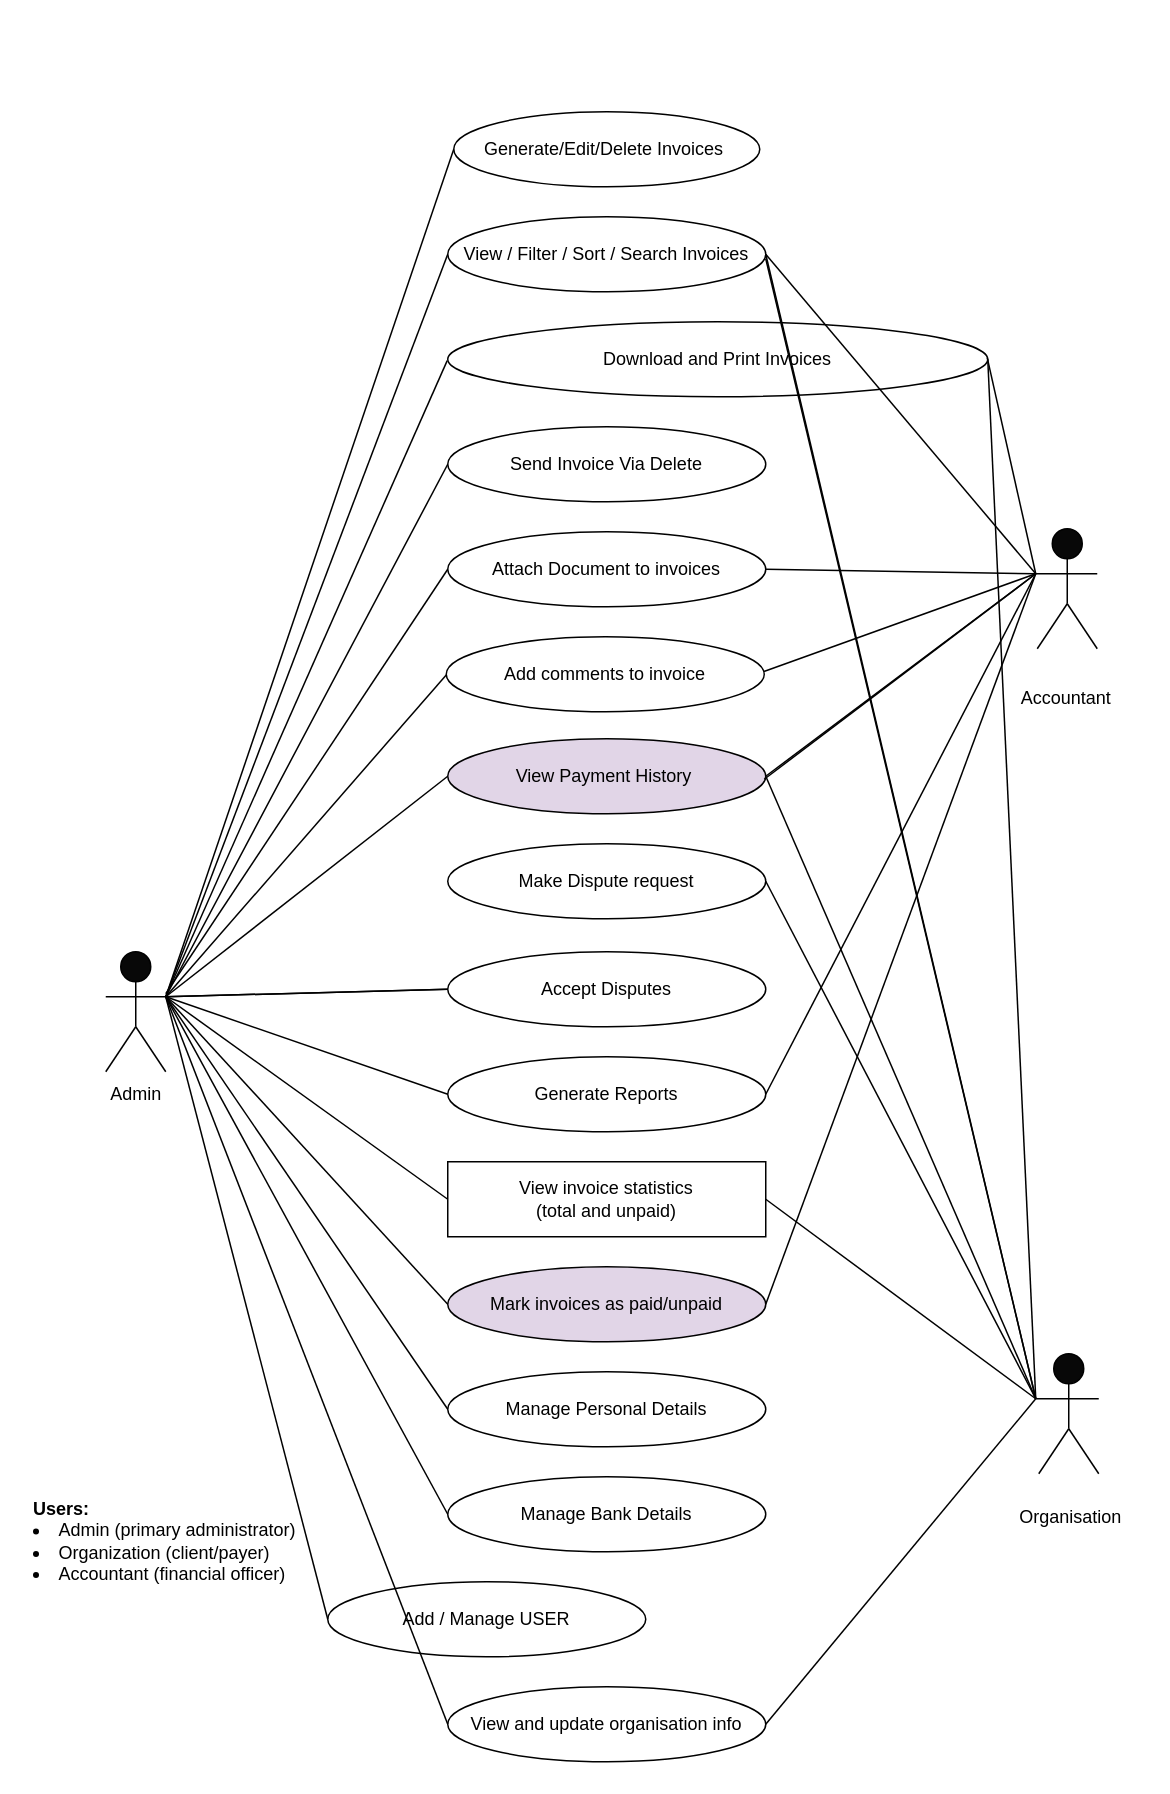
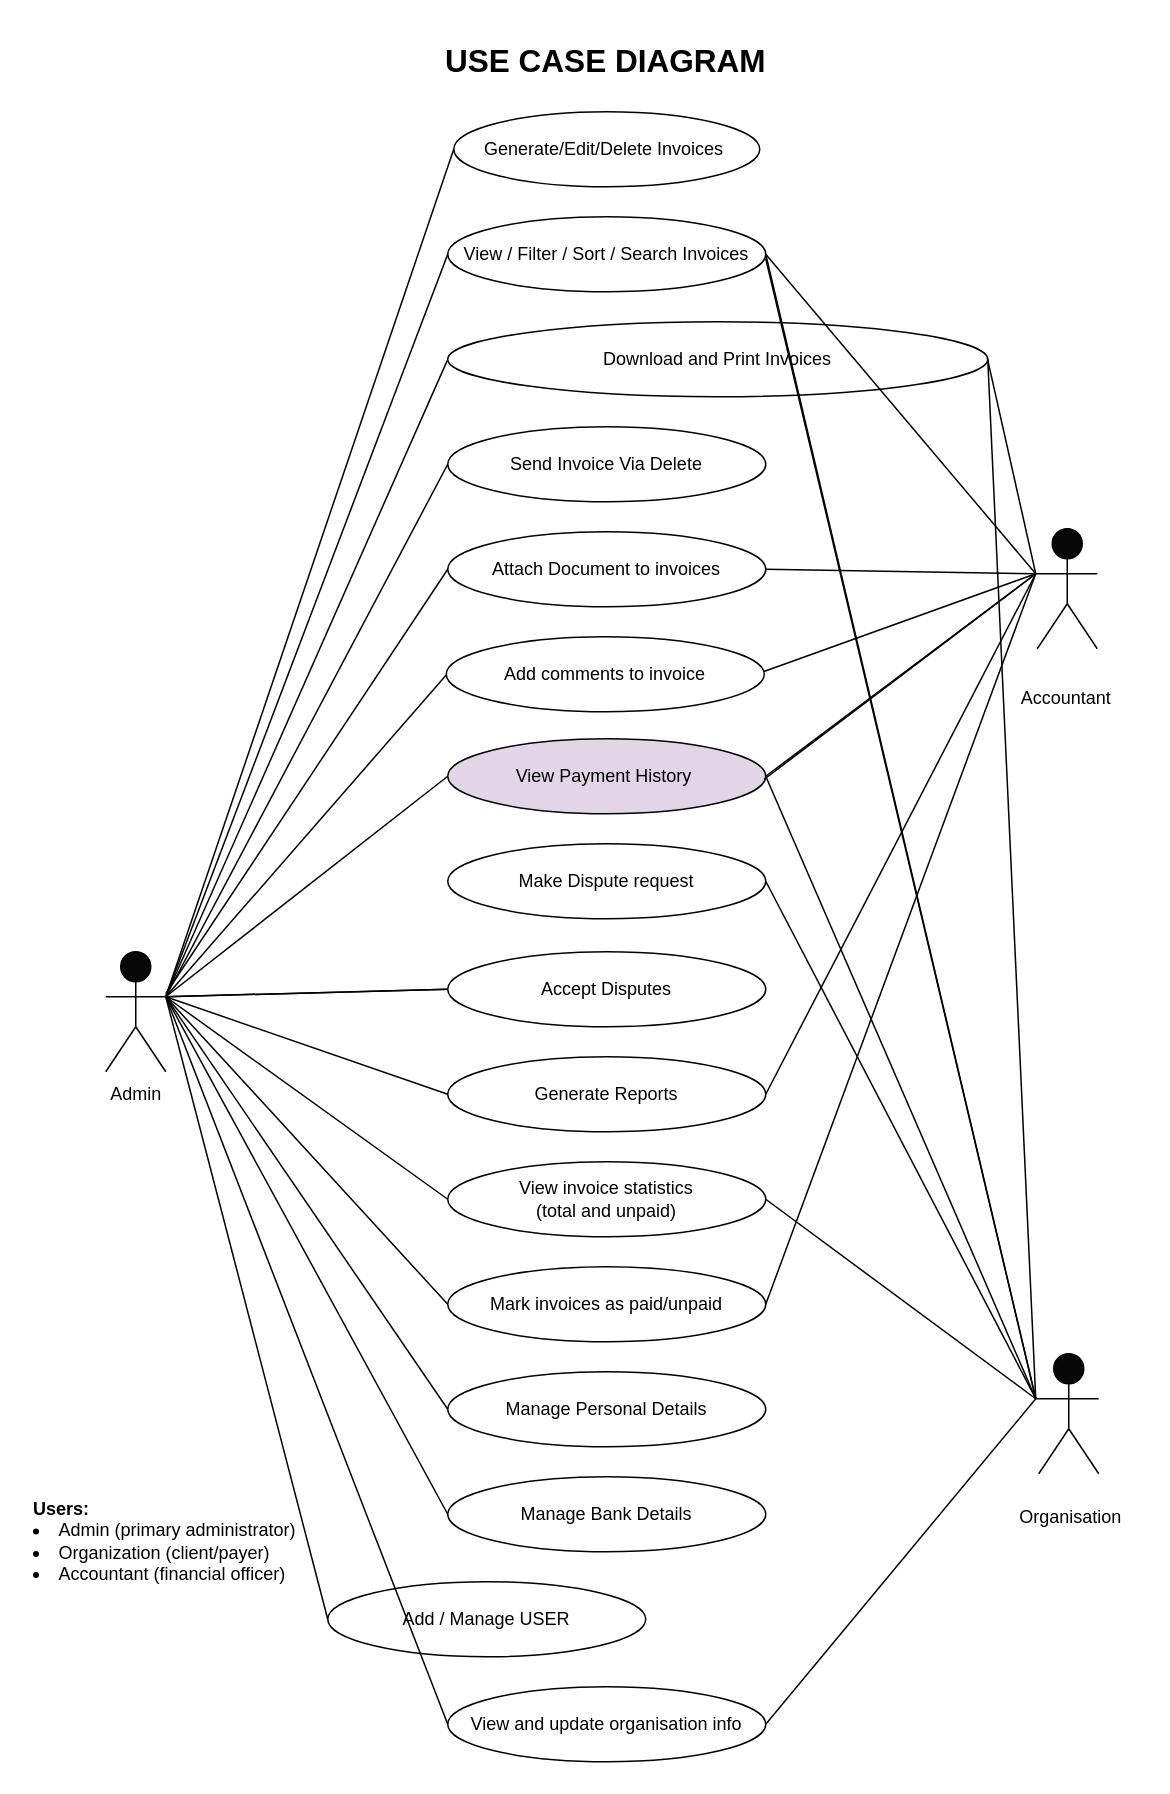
node "USE CASE DIAGRAM": added
node "View invoice statistics (total and unpaid)": shape rectangle -> ellipse
node "Mark invoices as paid/unpaid": fillcolor #e1d5e7 -> #ffffff
